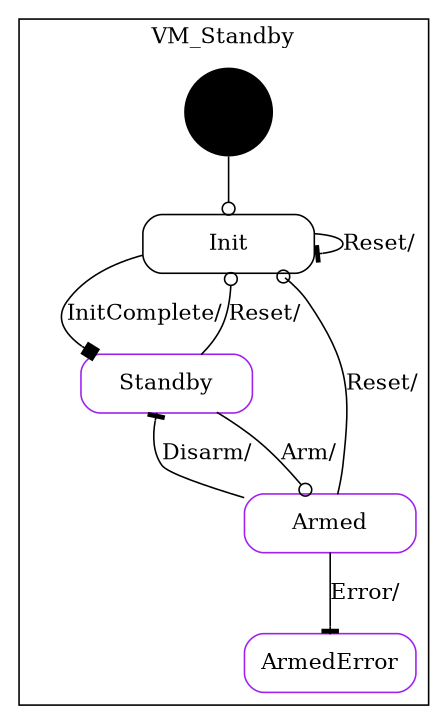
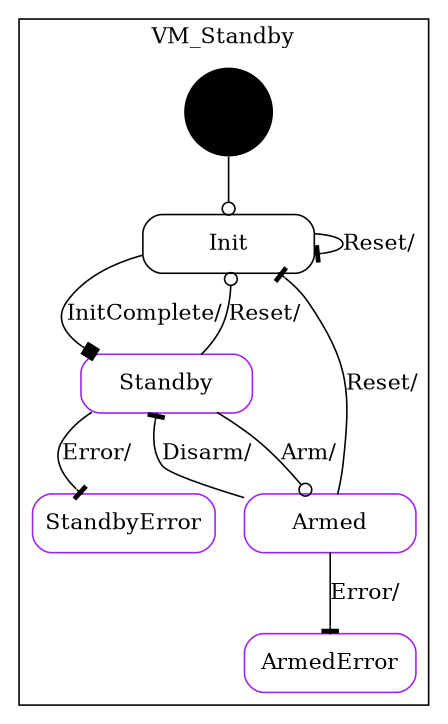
edge "Armed" -> "Init": arrowhead odot -> tee
node "StandbyError": added
